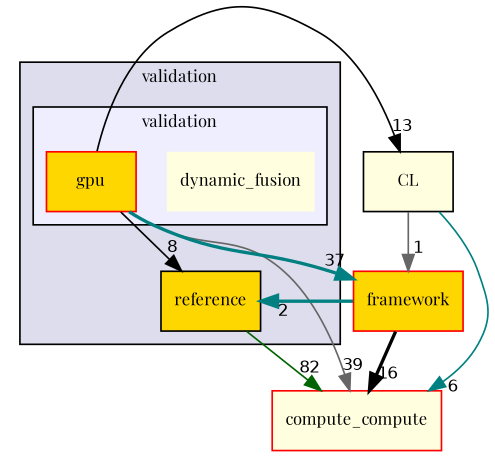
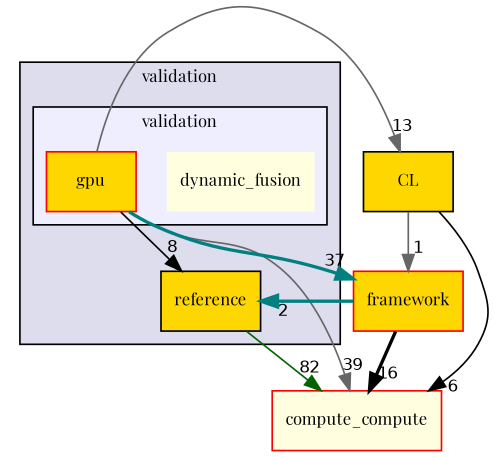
edge "gpu" -> "CL": color black -> gray40
node "CL": fillcolor lightyellow -> gold
edge "CL" -> "compute_compute": color teal -> black
